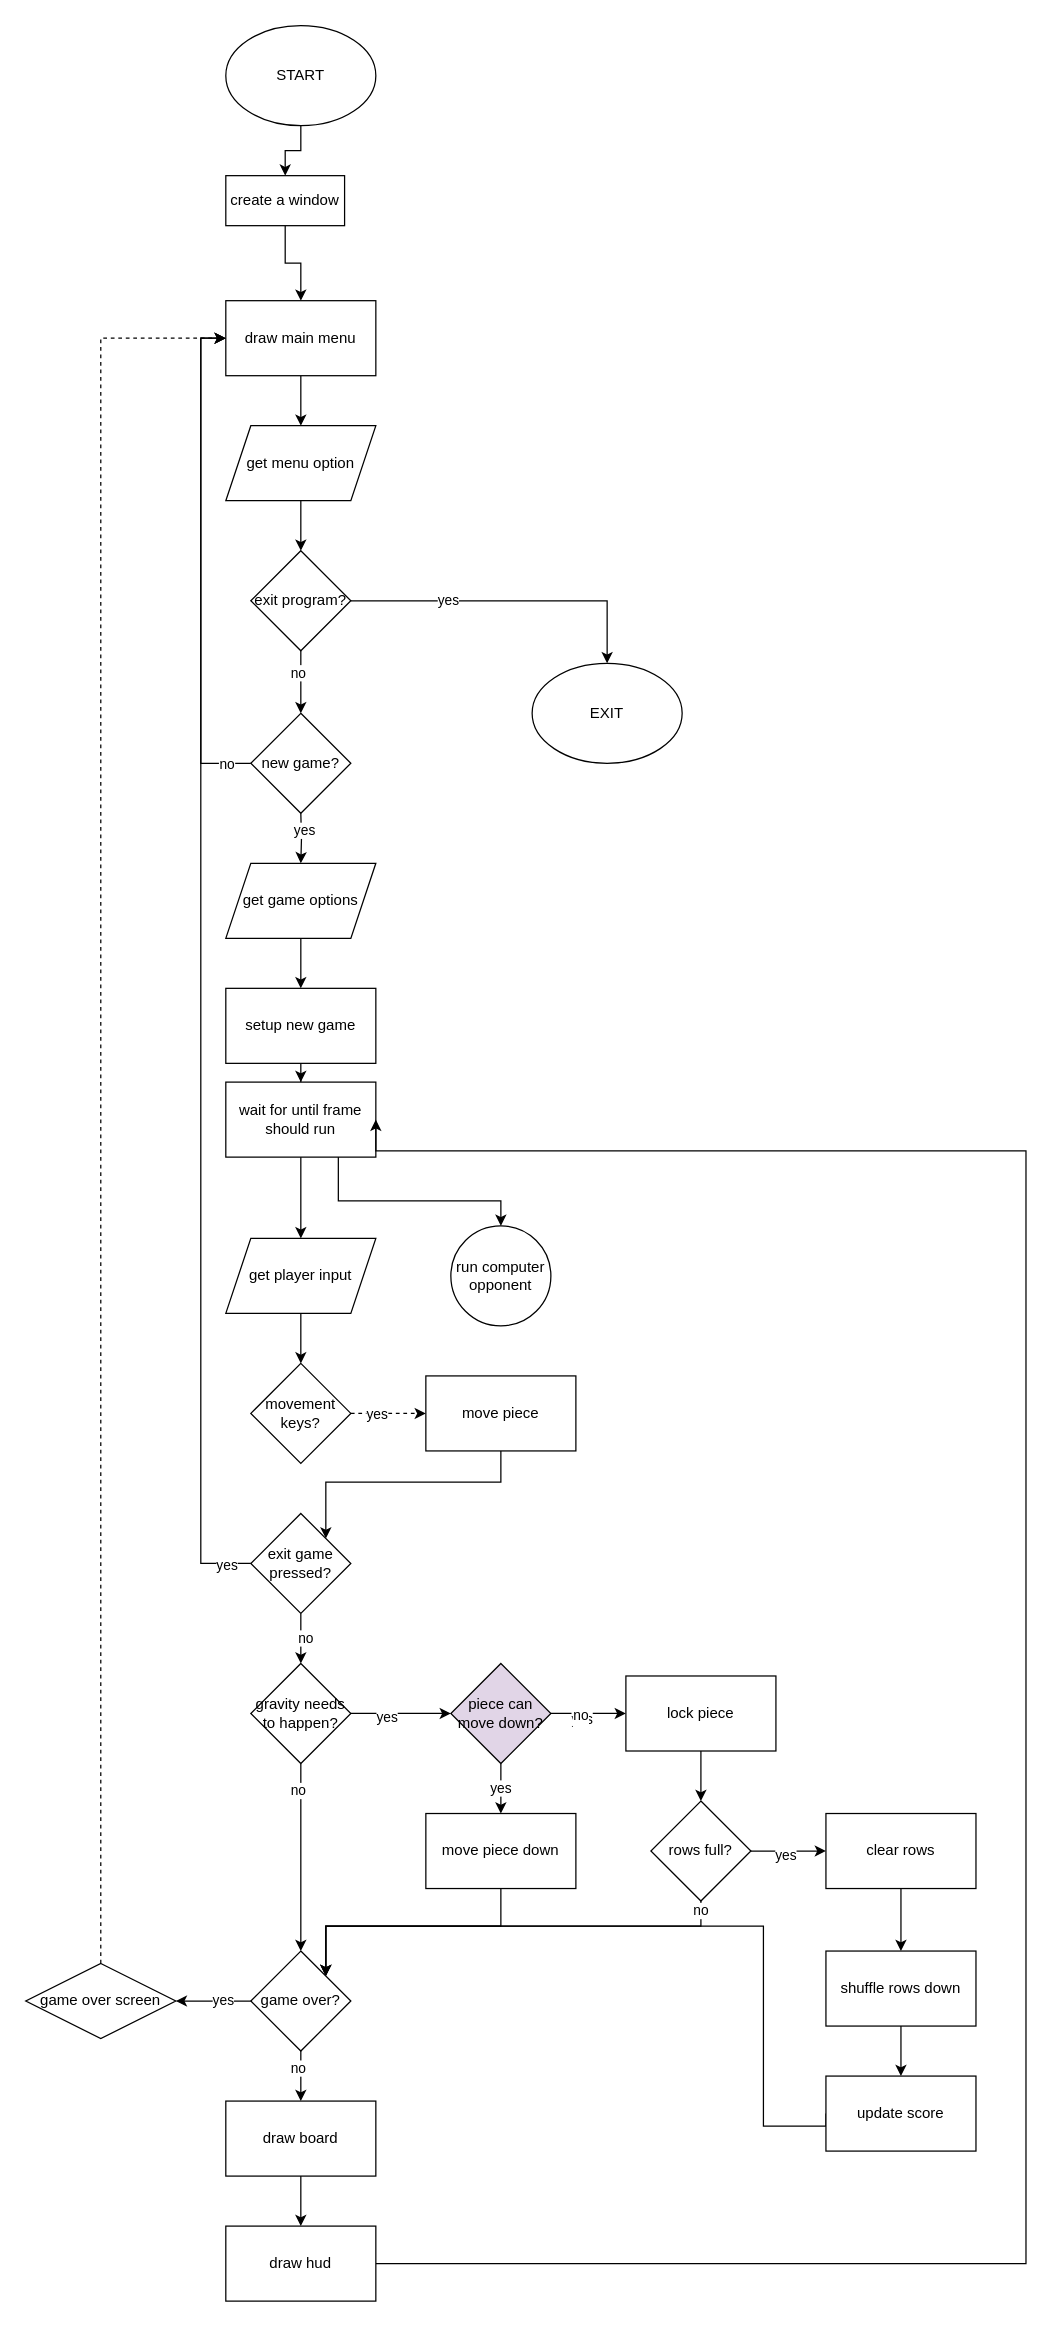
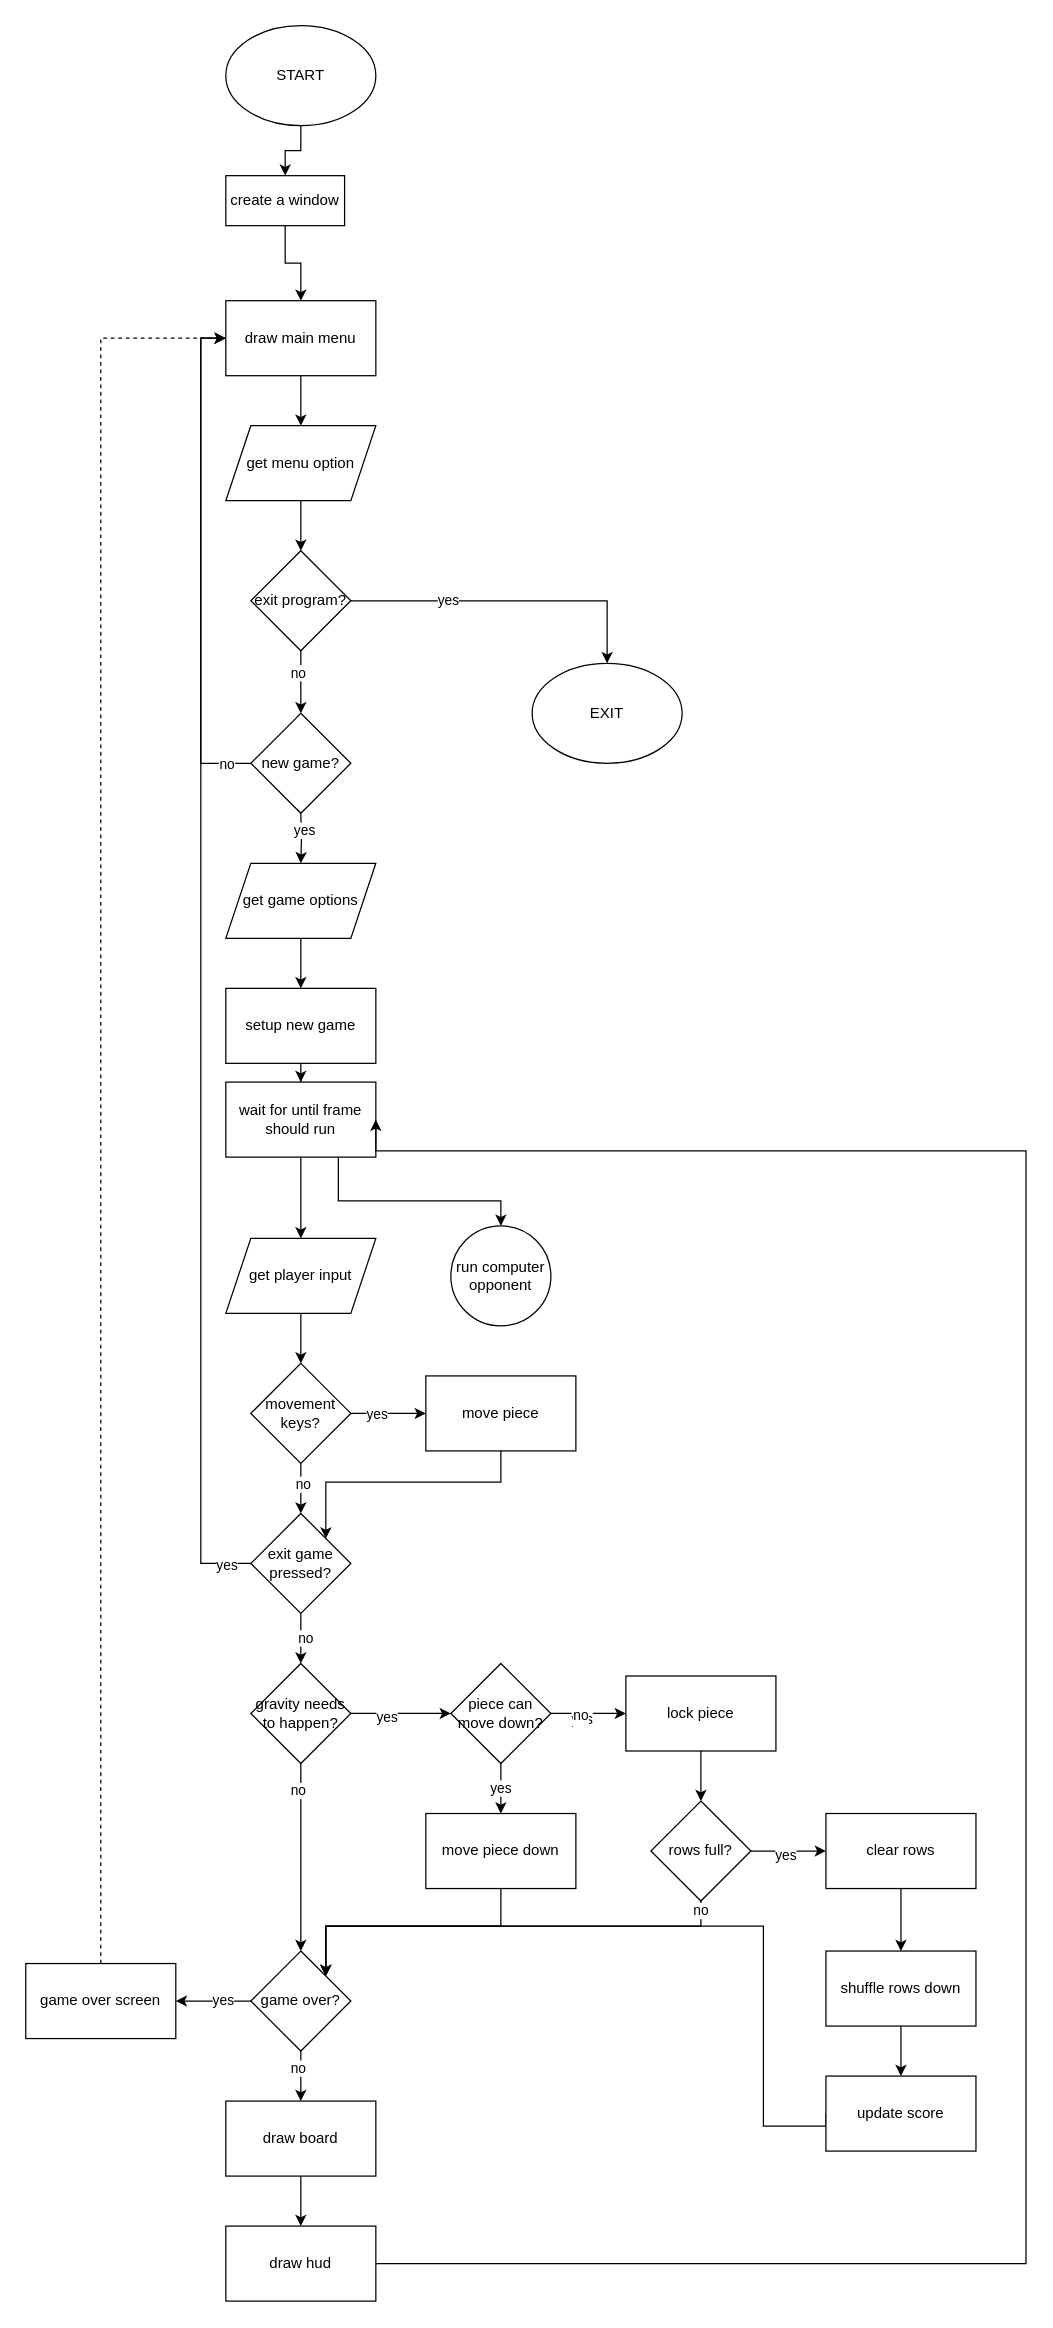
edge "movement keys?" -> "move piece": style dashed -> solid
edge "movement keys?" -> "exit game pressed?": added, label "no"
node "piece can move down?": fillcolor #e1d5e7 -> #ffffff
node "game over screen": shape diamond -> rectangle
